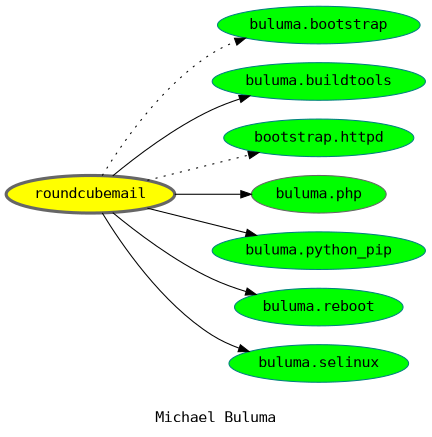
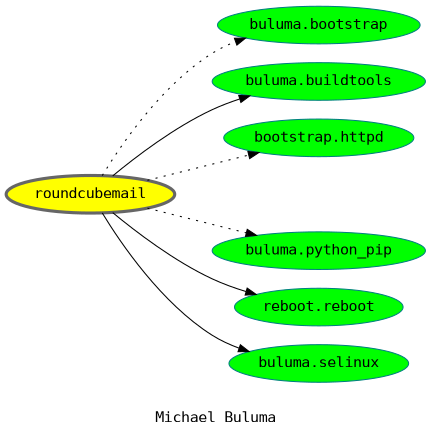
node "buluma.php": removed
edge "roundcubemail" -> "buluma.python_pip": style solid -> dotted
node "buluma.reboot": label "buluma.reboot" -> "reboot.reboot"
